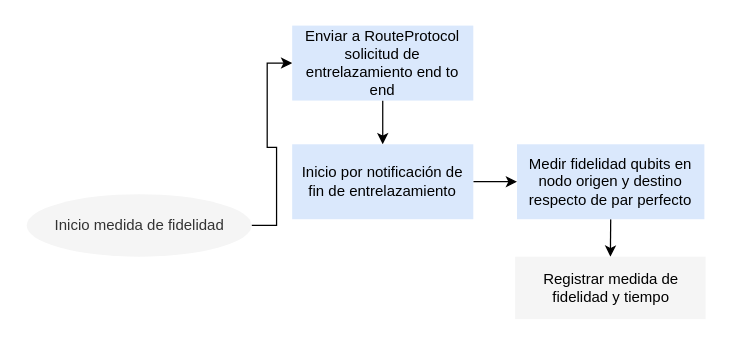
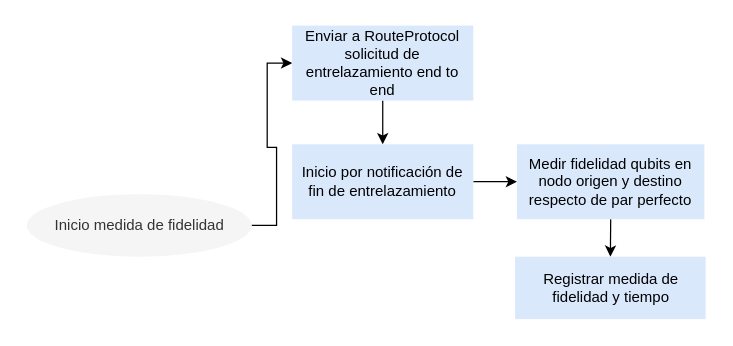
node "Registrar medida de fidelidad y tiempo": fillcolor #f5f5f5 -> #dae8fc
